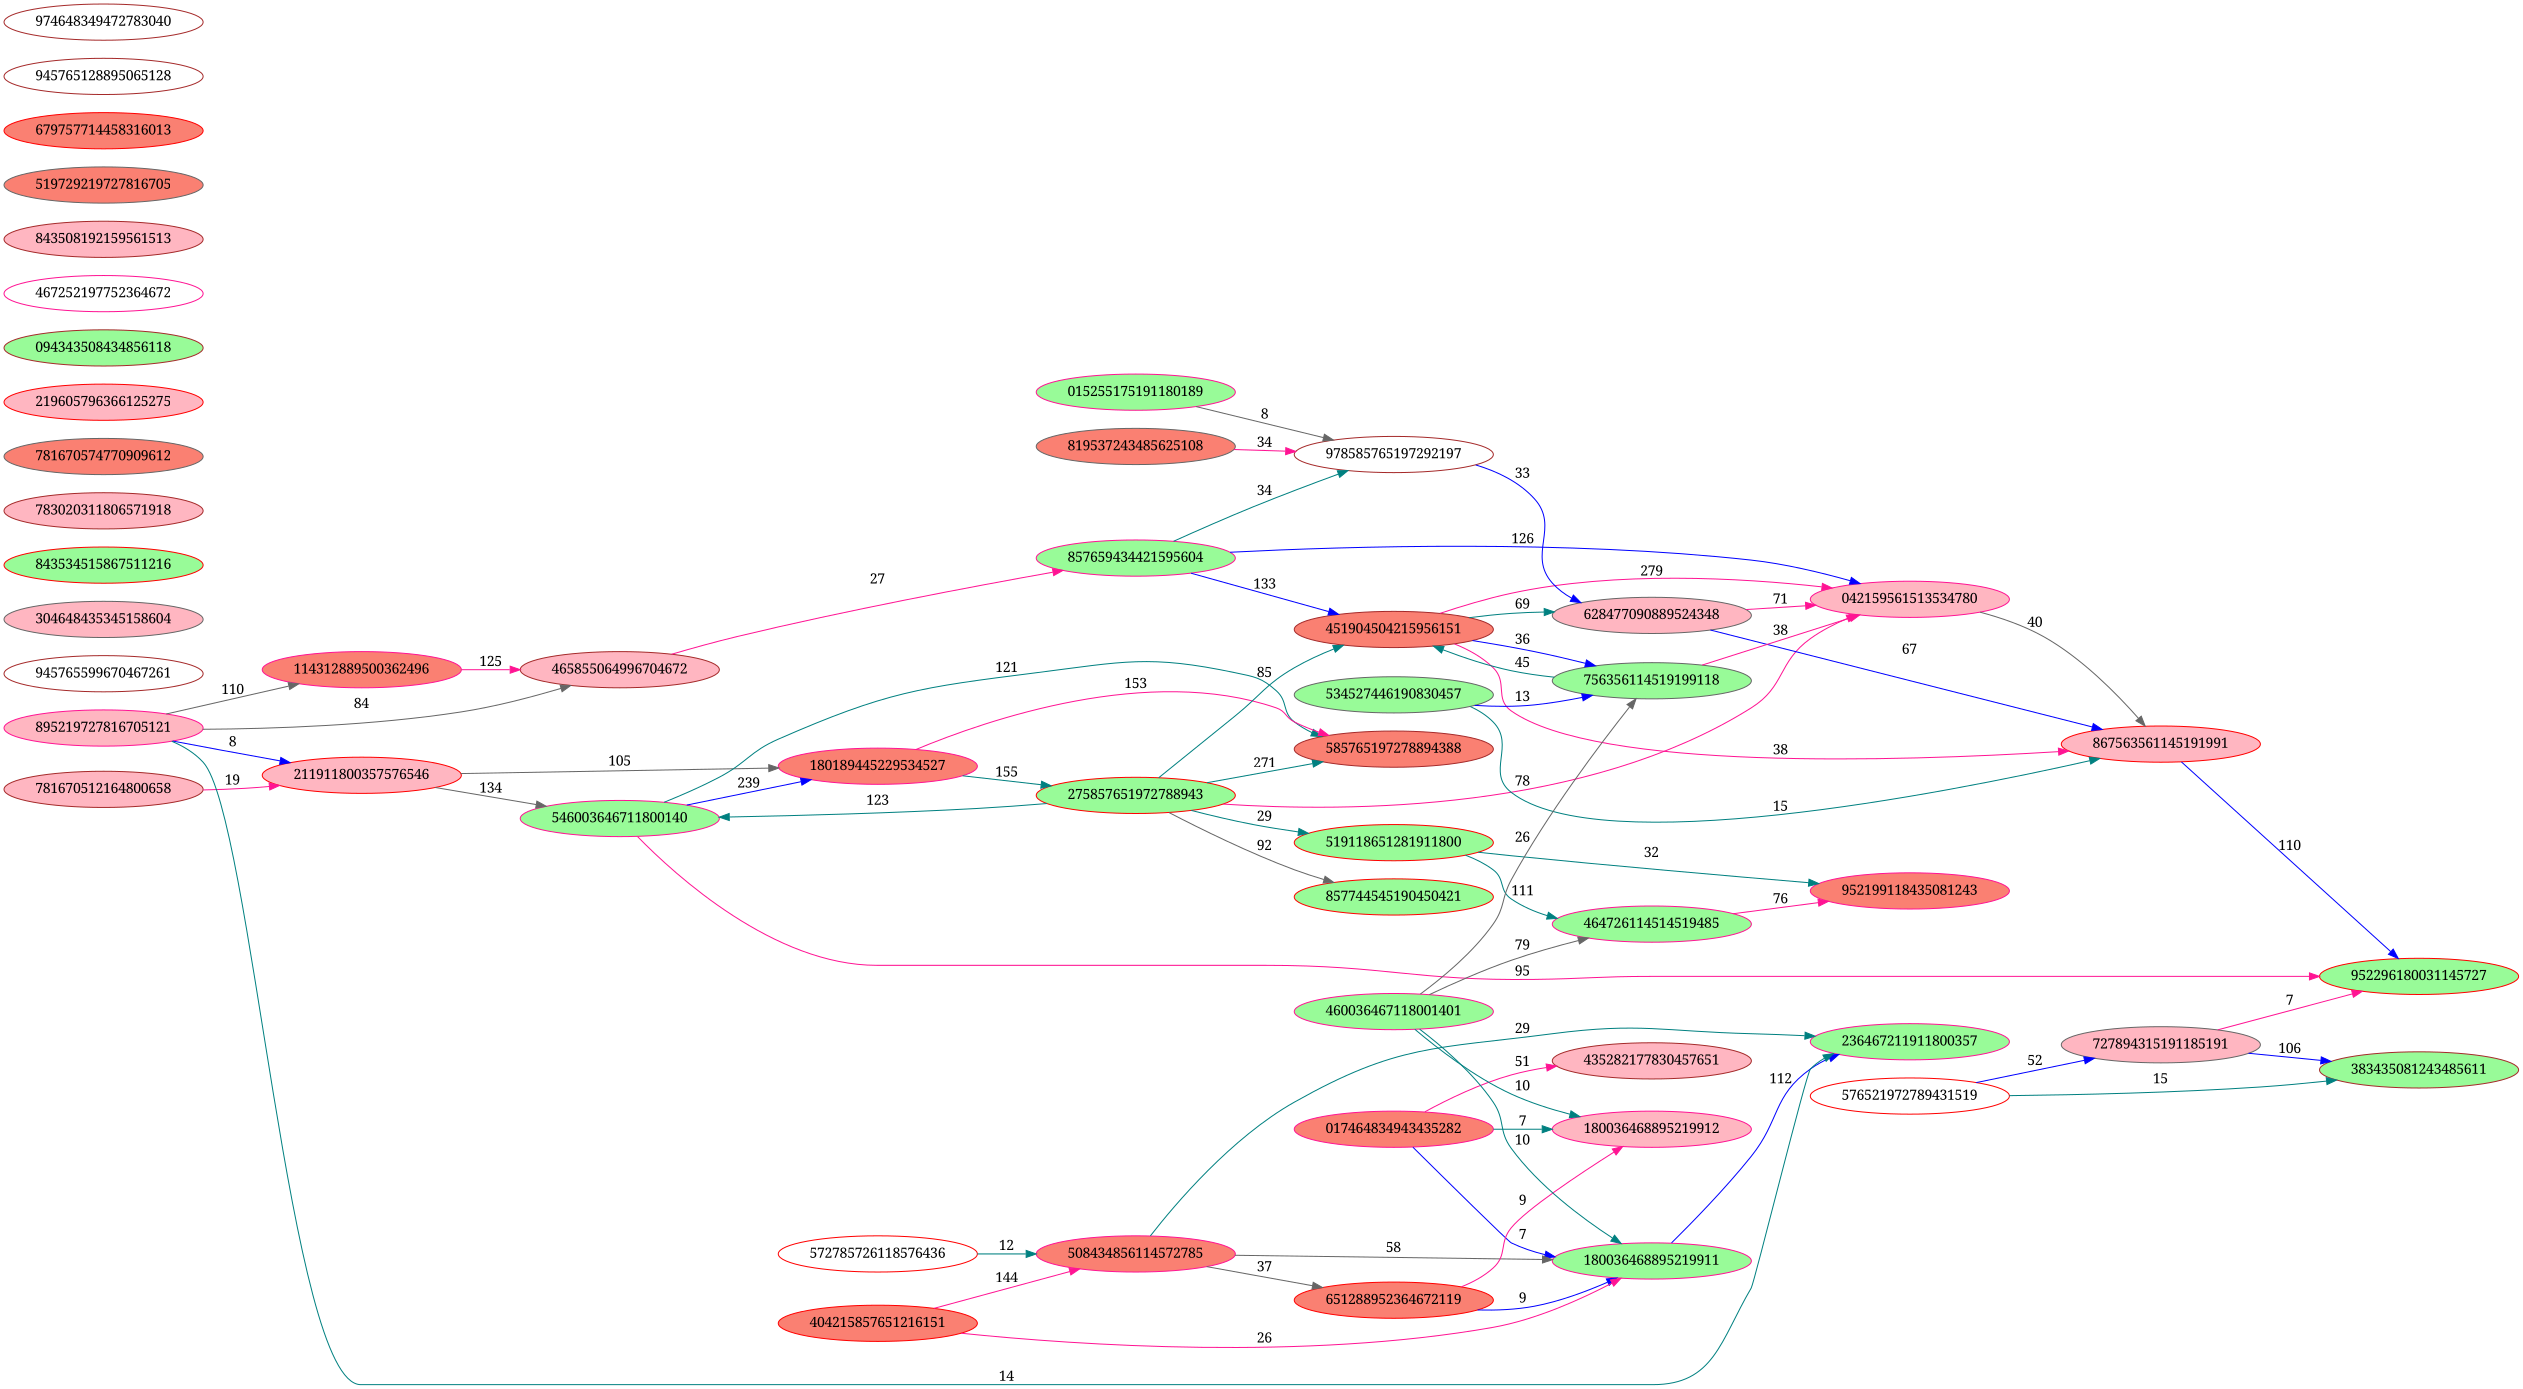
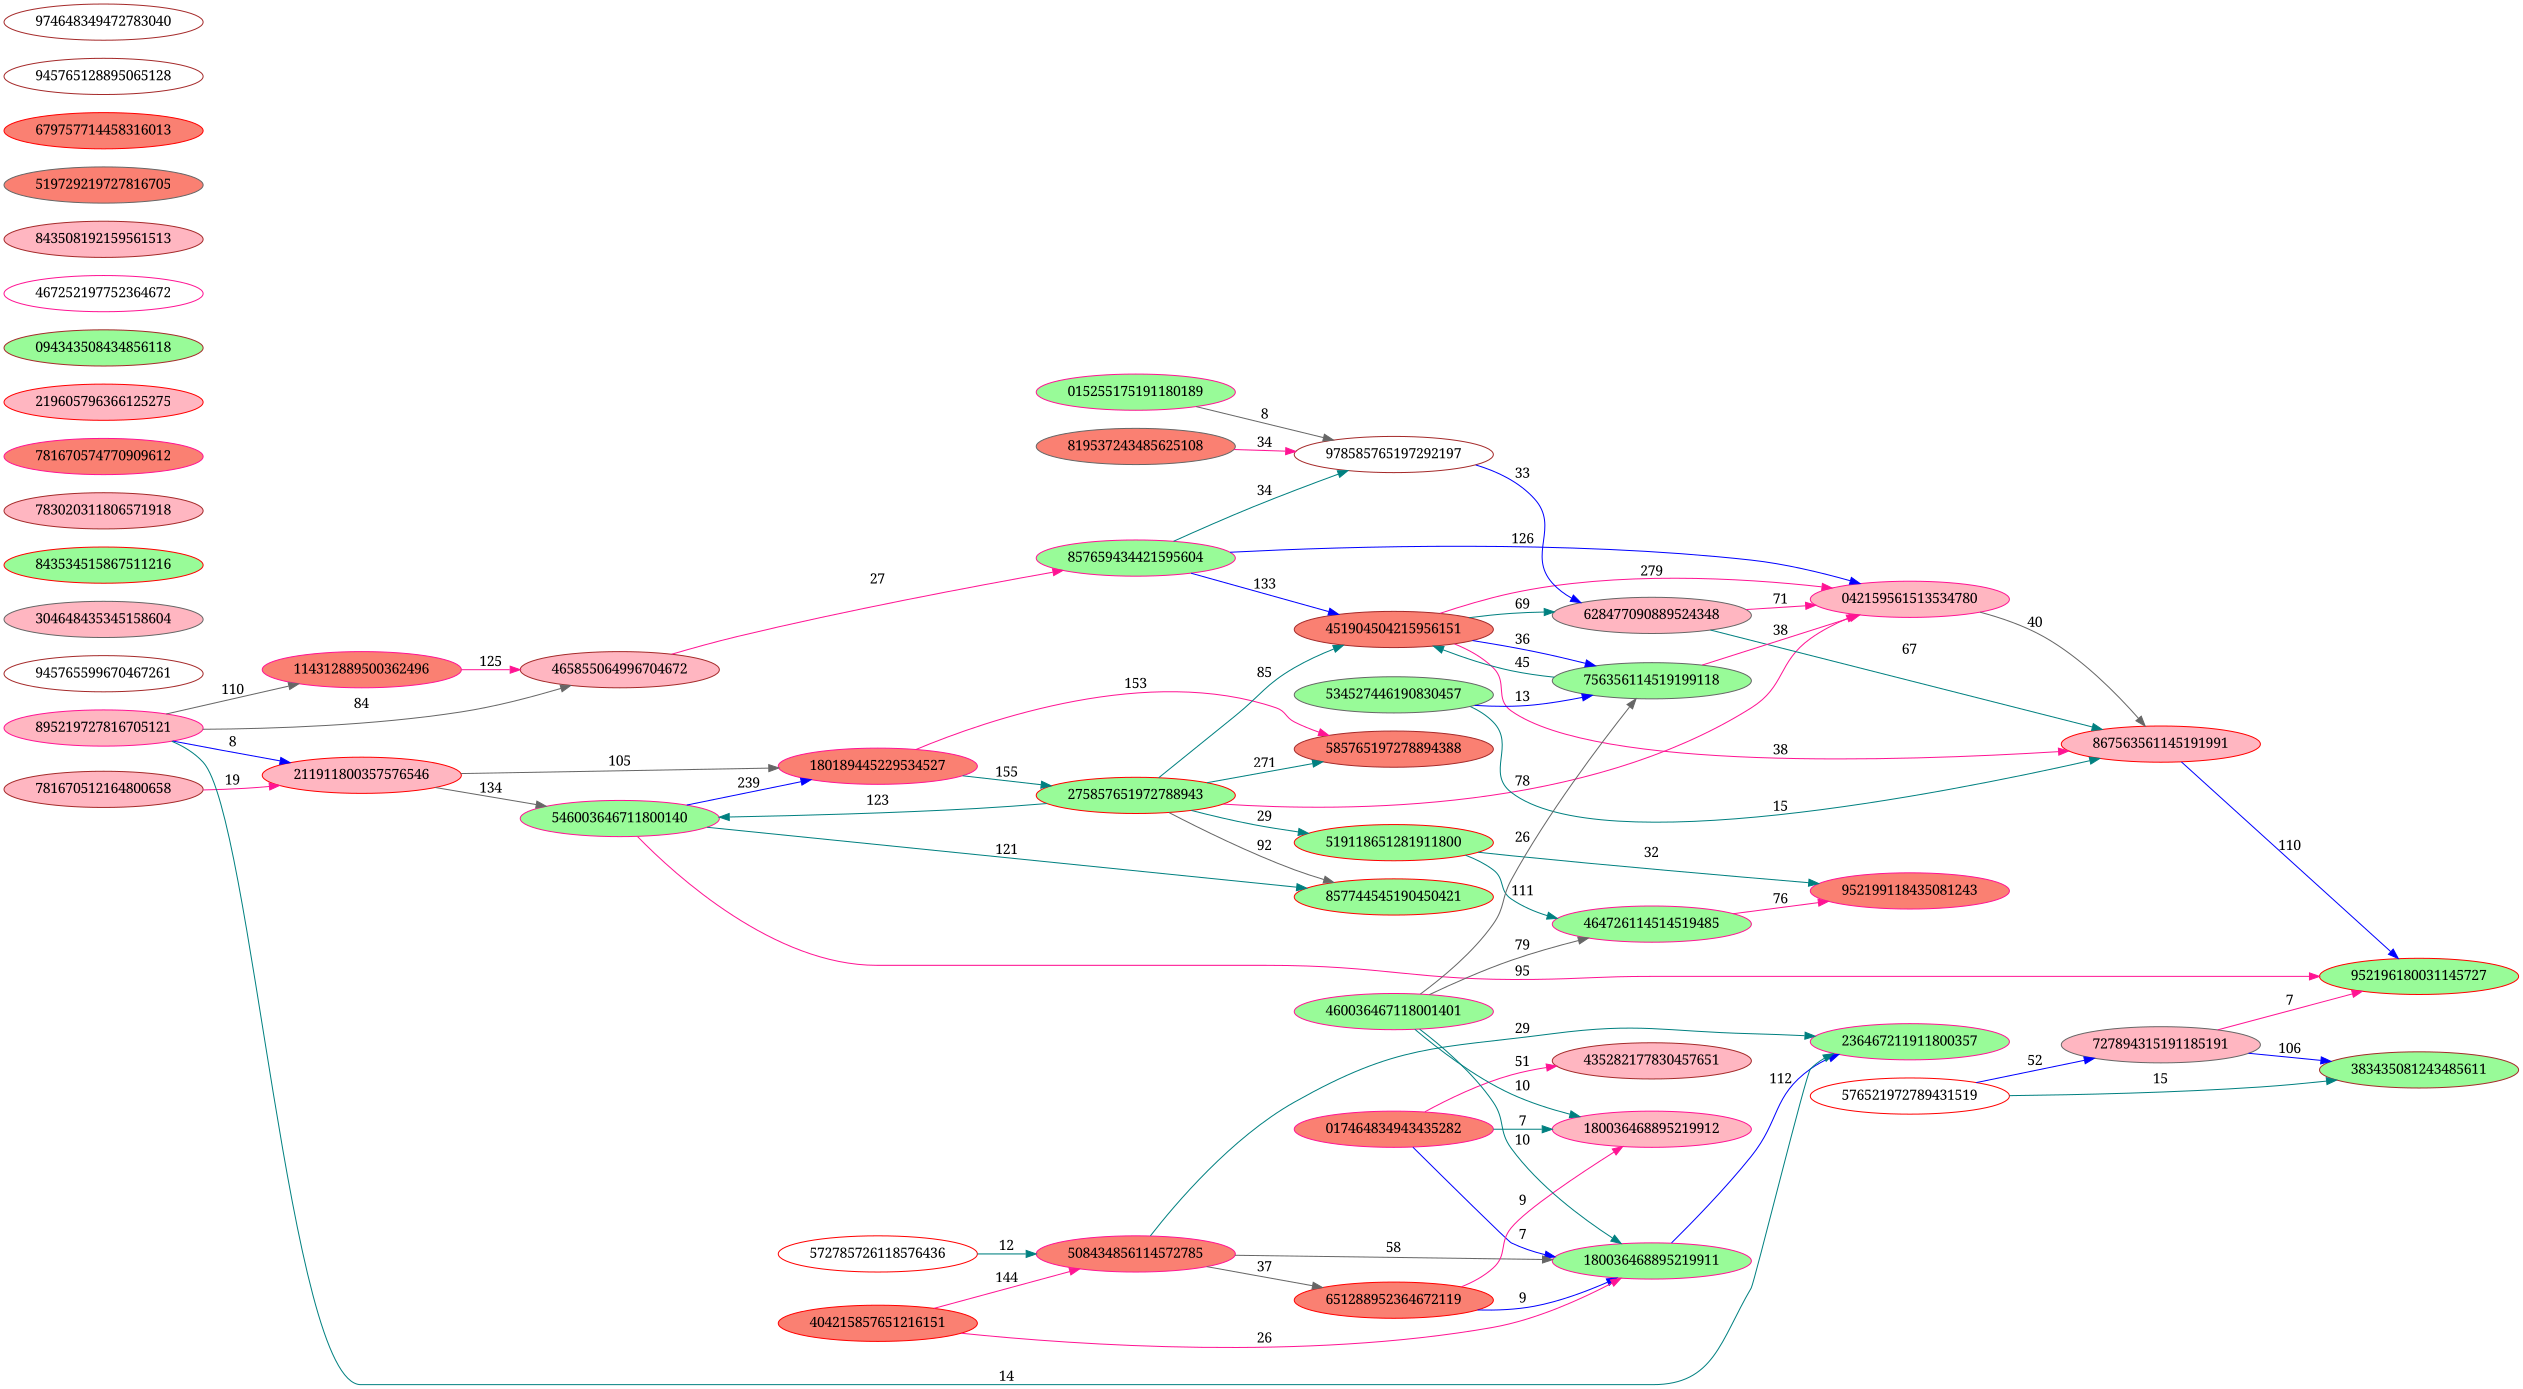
node "781670574770909612": color gray40 -> deeppink
edge "628477090889524348" -> "867563561145191991": color blue -> teal
edge "546003646711800140" -> "585765197278894388": now "546003646711800140" -> "857744545190450421"
node "952296180031145727": label "952296180031145727" -> "952196180031145727"
